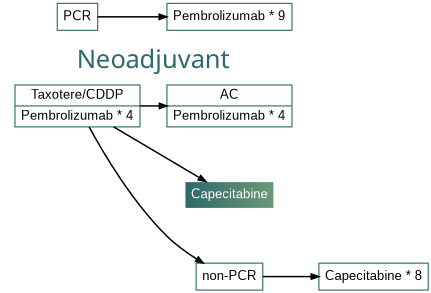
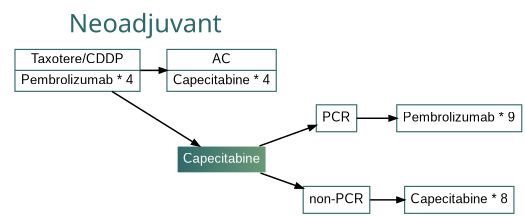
node "AC": text "Pembrolizumab * 4" -> "Capecitabine * 4"
edge "Capecitabine" -> "PCR": added
edge "Taxotere/CDDP" -> "non-PCR": now "Capecitabine" -> "non-PCR"
